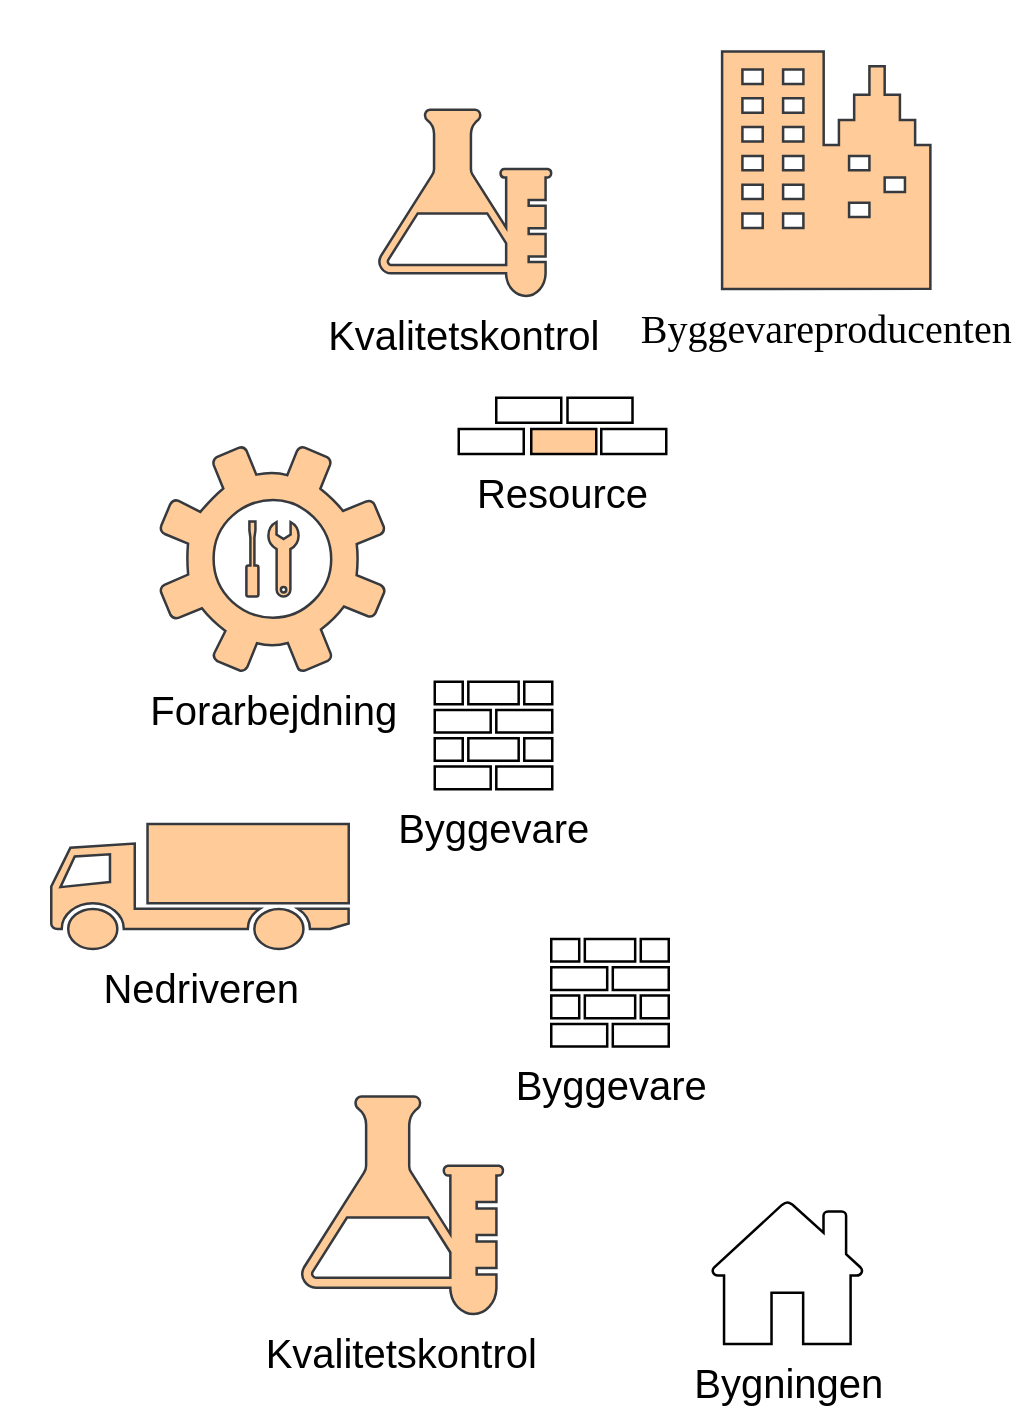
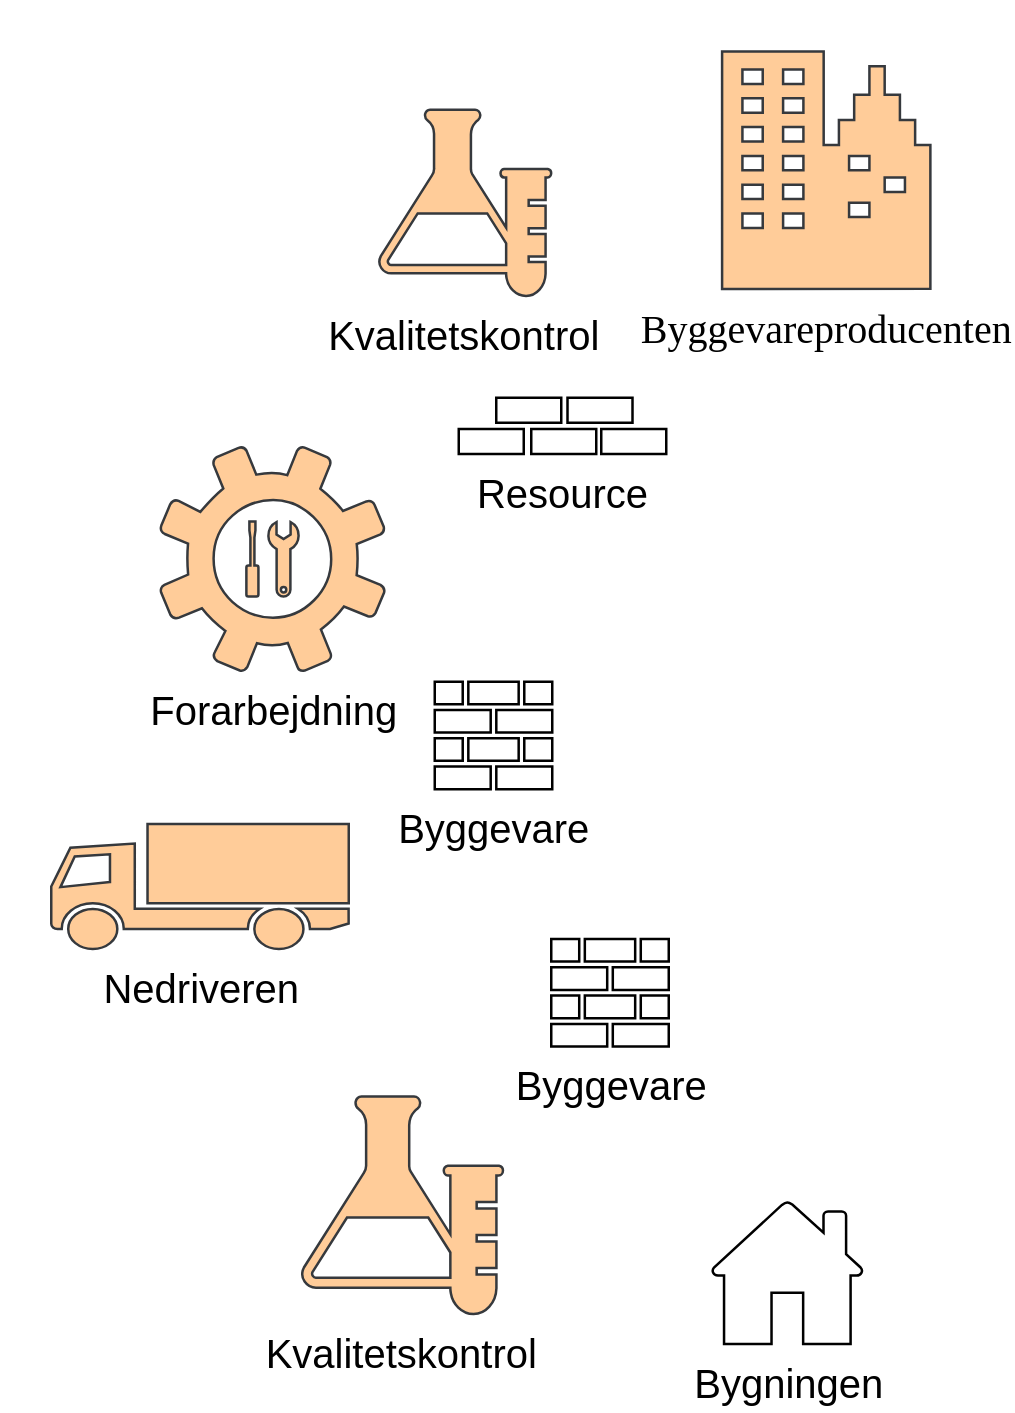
node "Resource": fillcolor #ffcc99 -> #ffffff
